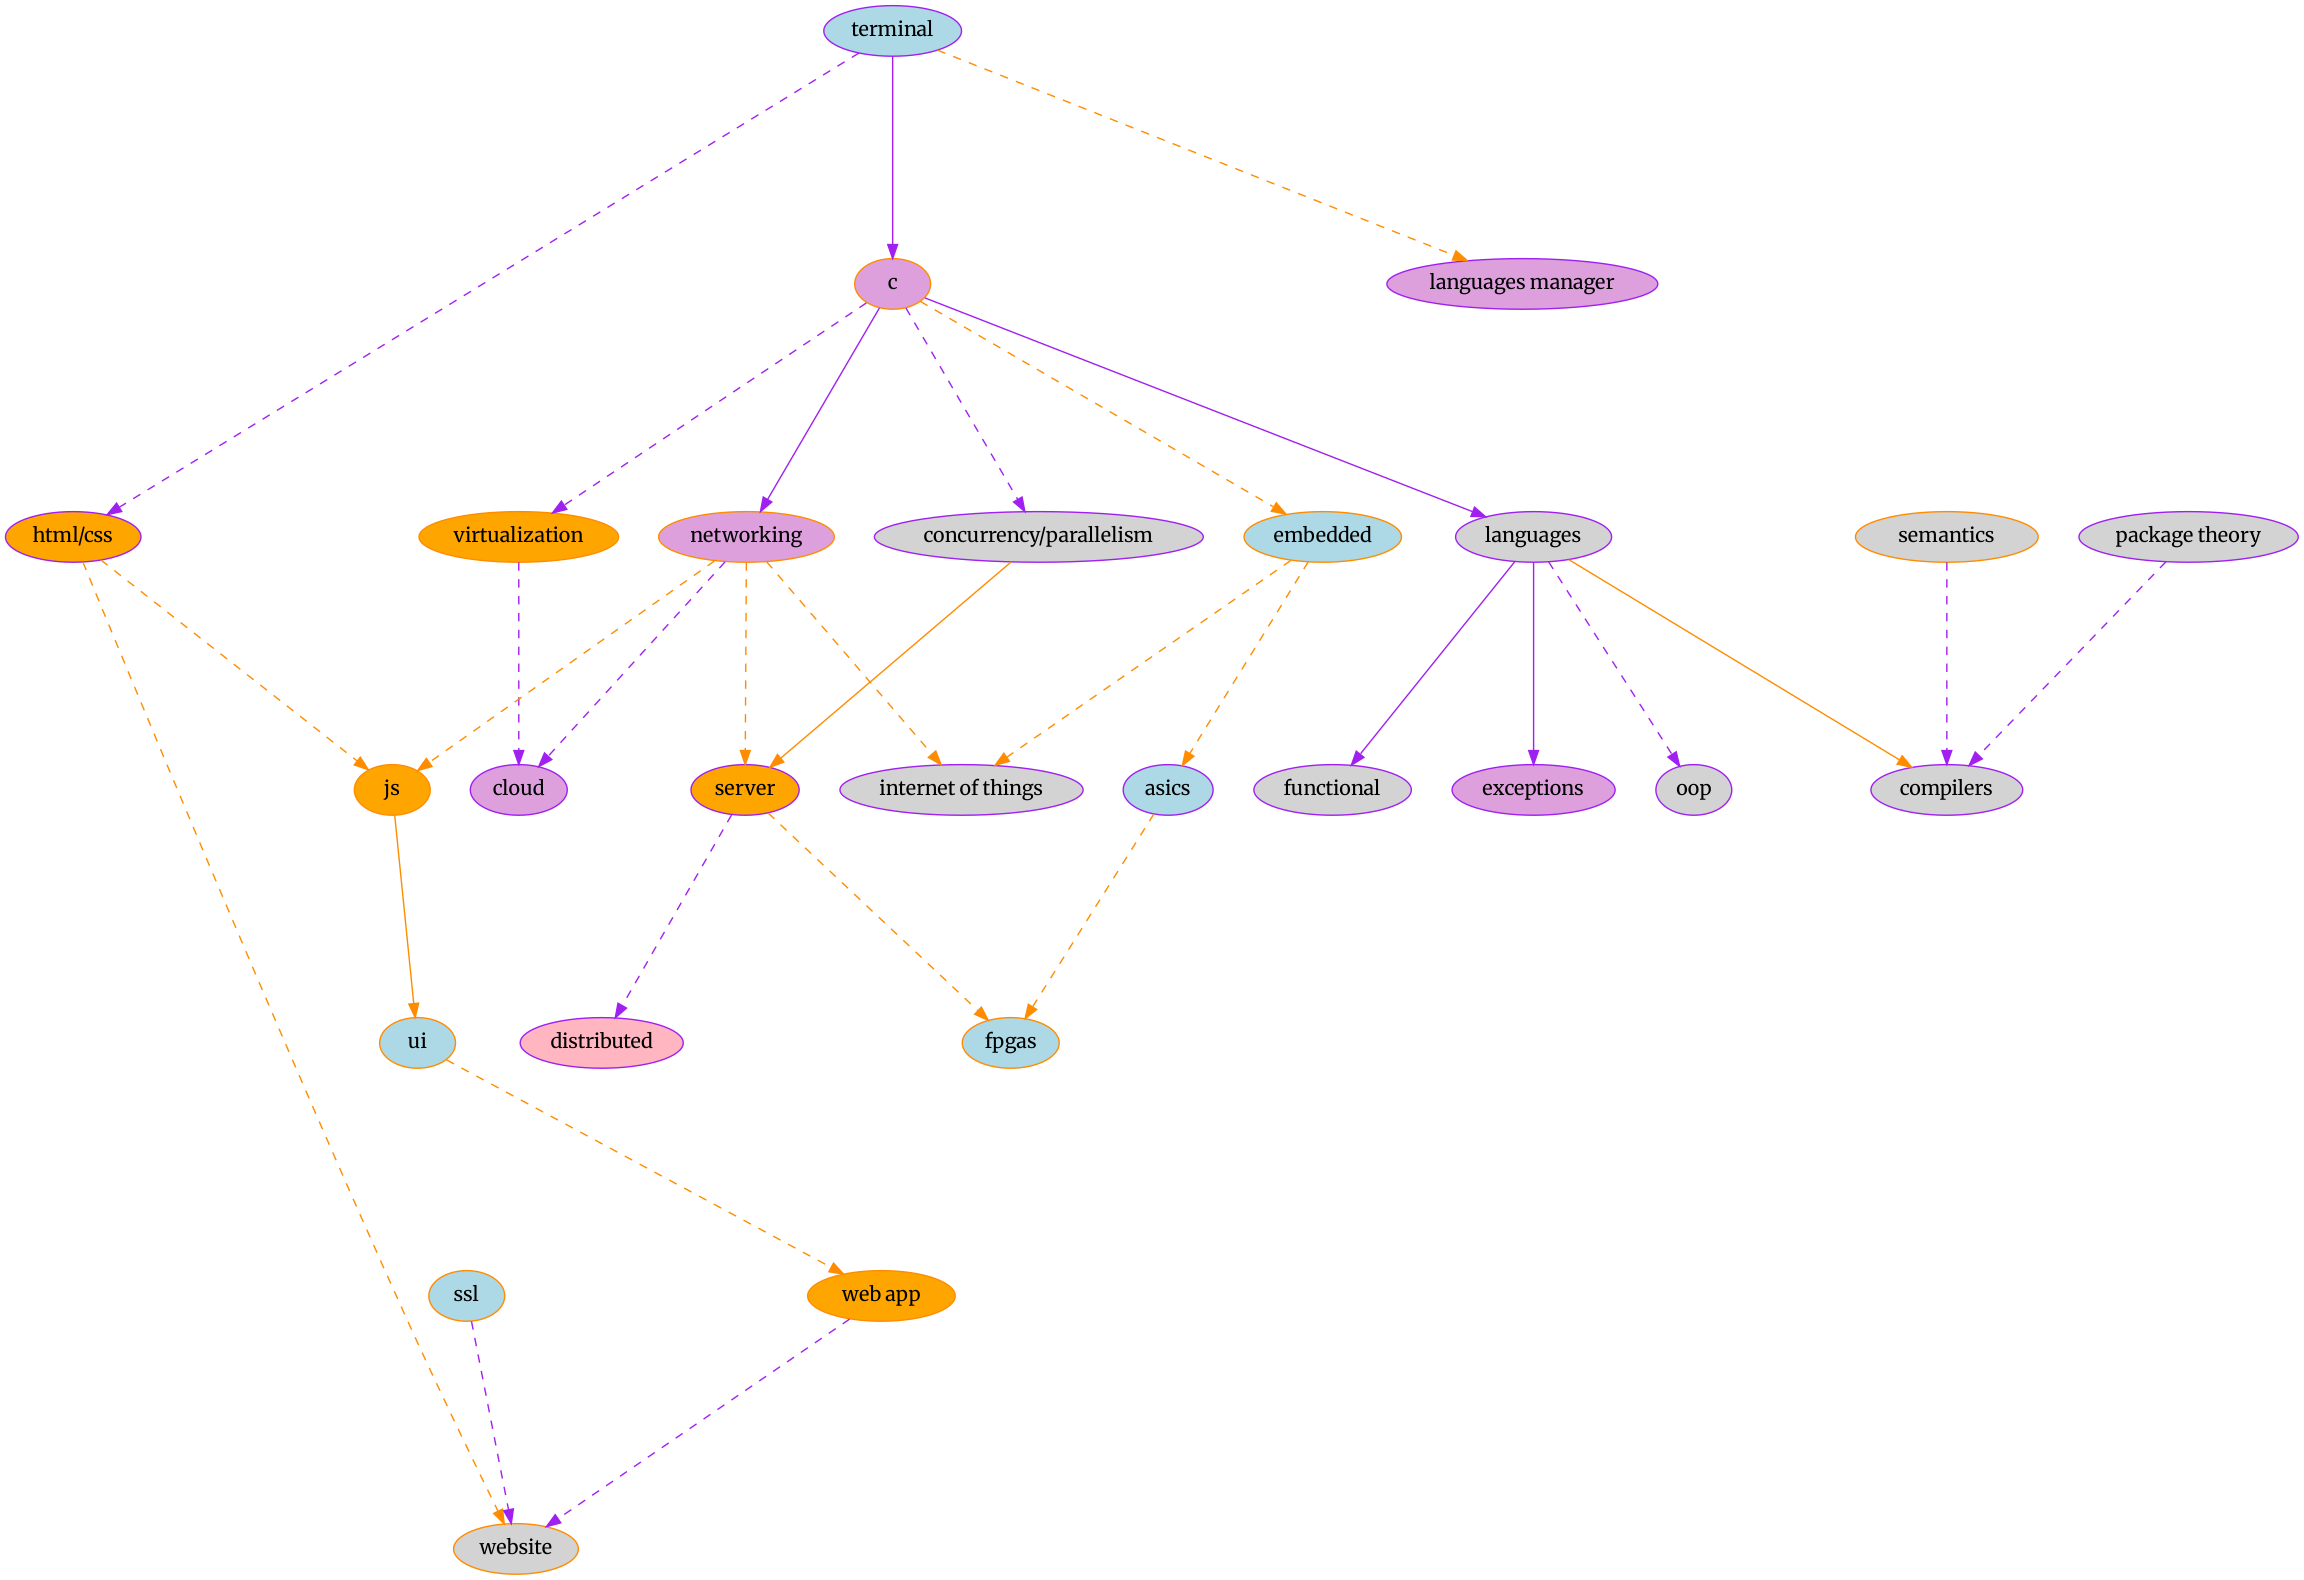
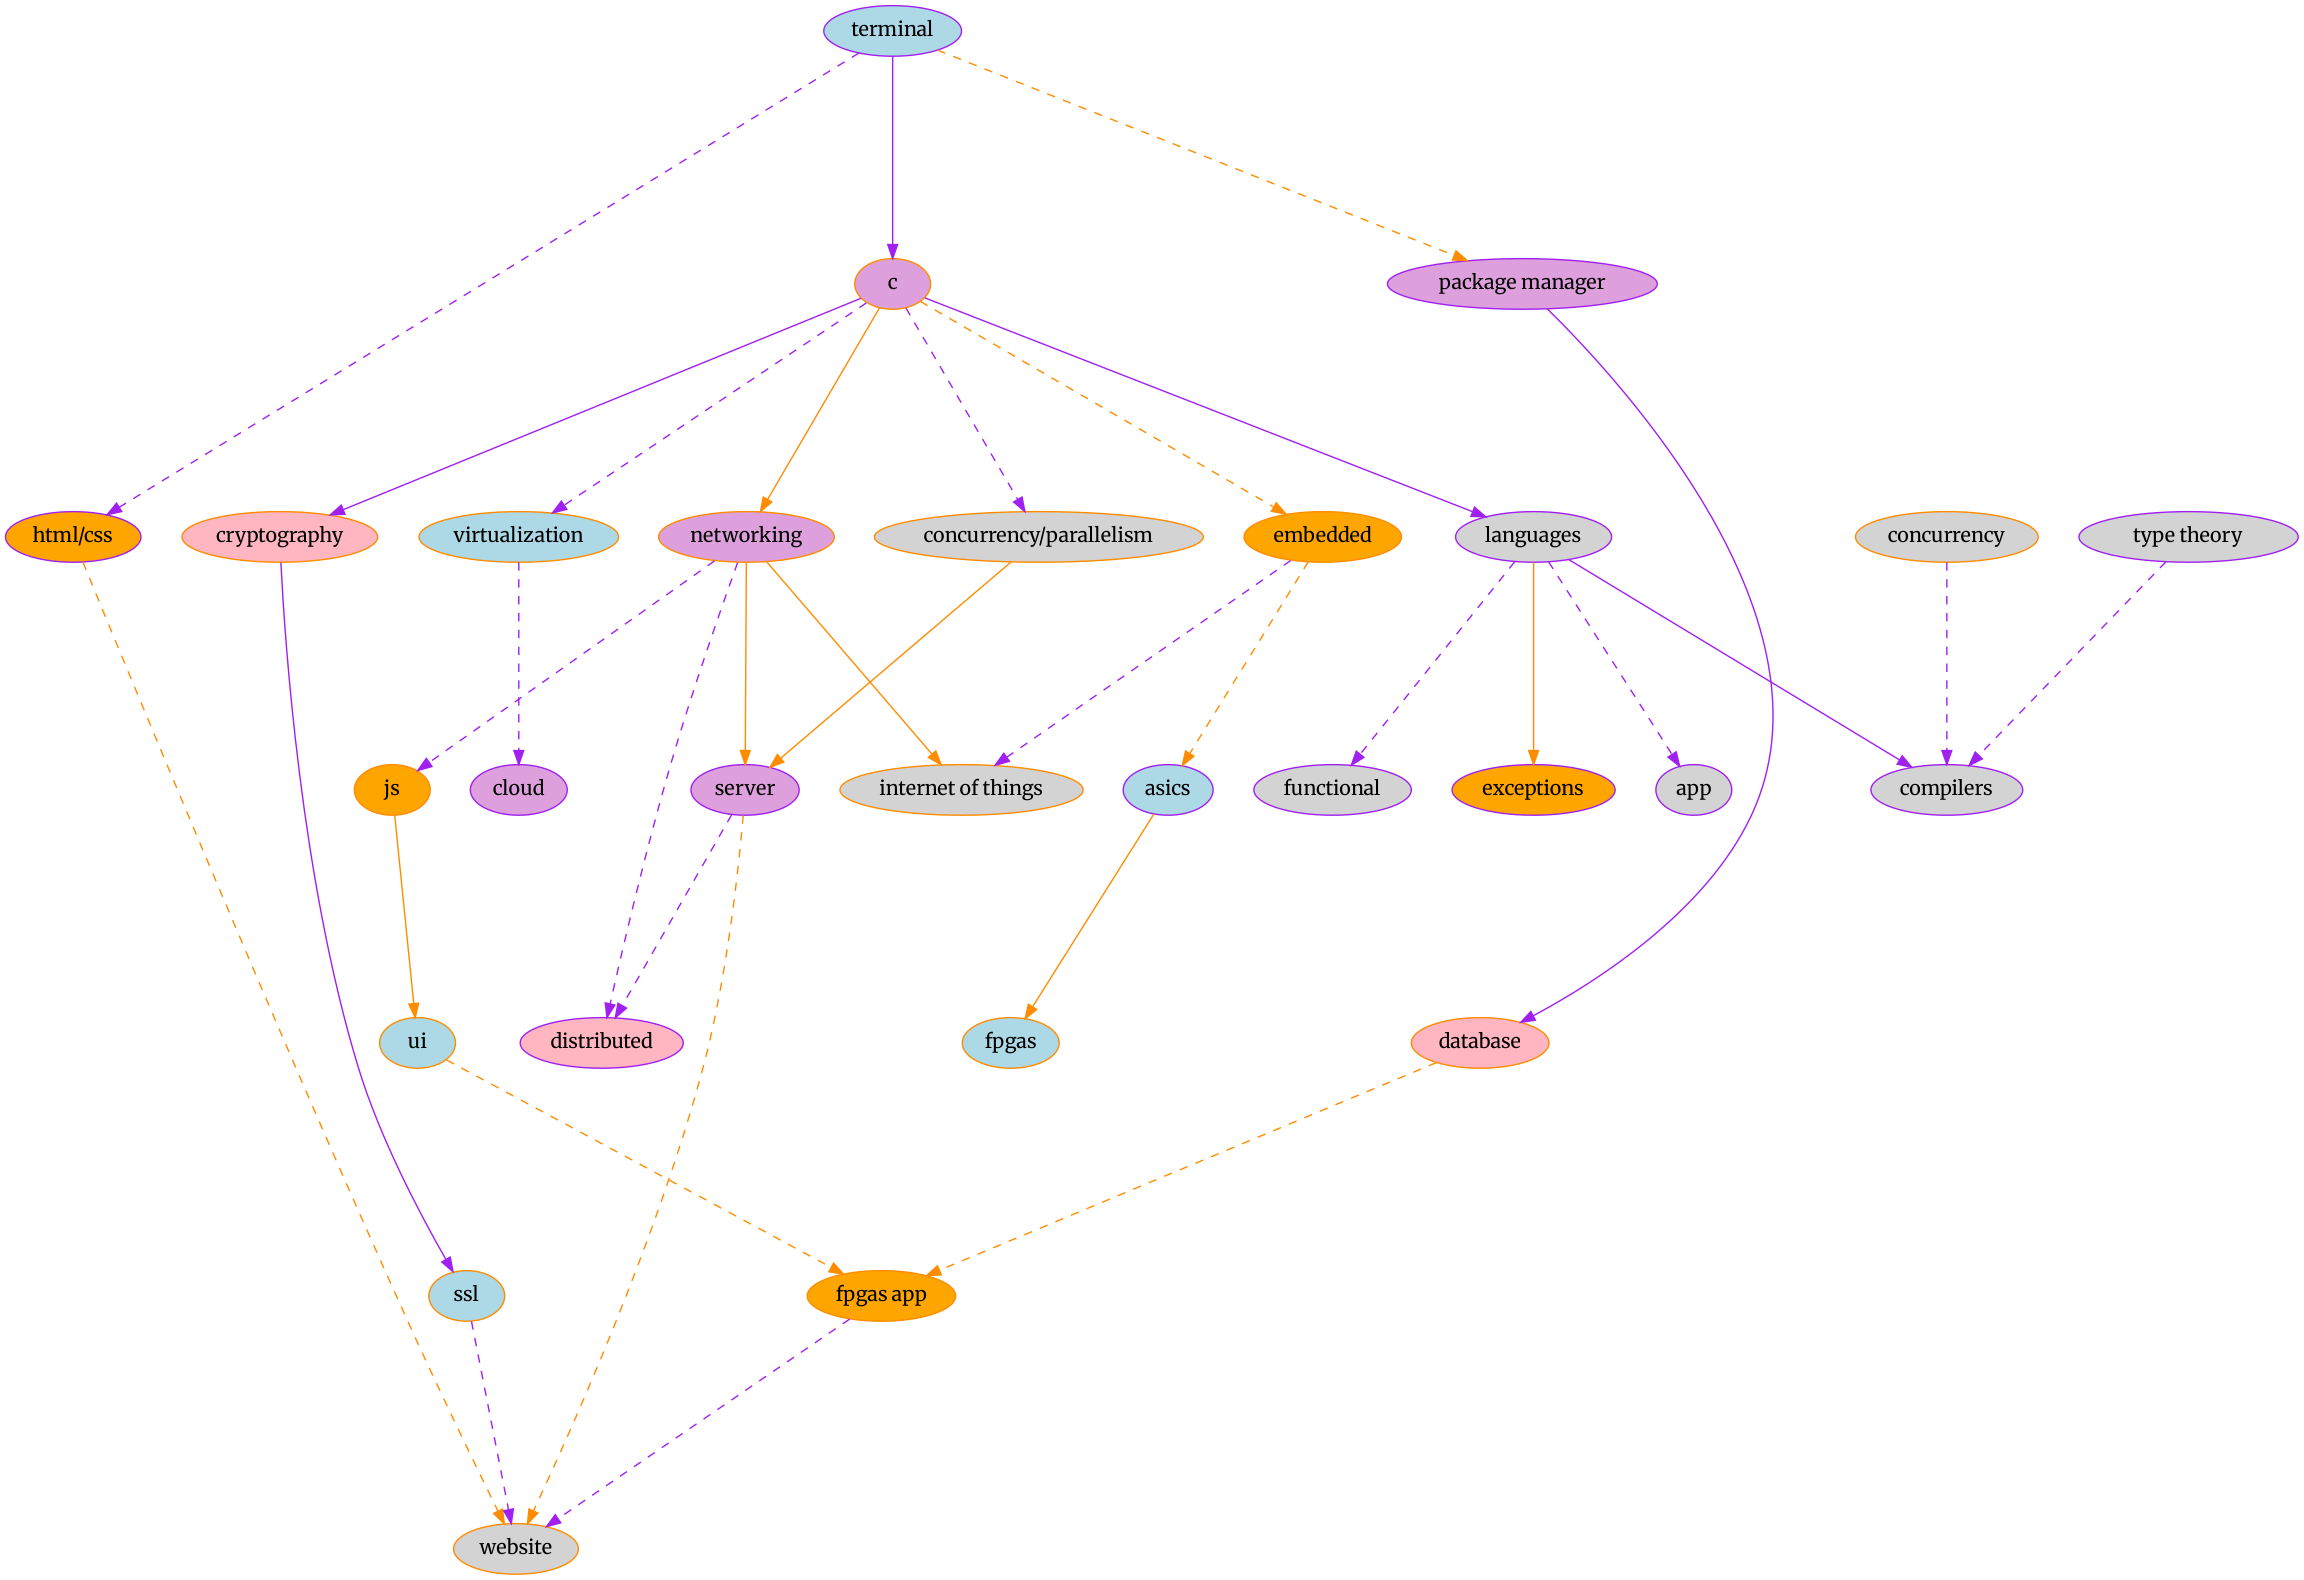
node "languages manager": label "languages manager" -> "package manager"
edge "c" -> "networking": color purple -> darkorange
node "cryptography": added
node "virtualization": fillcolor orange -> lightblue
node "concurrency/parallelism": color purple -> darkorange
node "embedded": fillcolor lightblue -> orange
node "semantics": label "semantics" -> "concurrency"
node "package theory": label "package theory" -> "type theory"
edge "networking" -> "server": style dashed -> solid
edge "languages" -> "exceptions": color purple -> darkorange
edge "networking" -> "internet of things": style dashed -> solid
edge "languages" -> "functional": style solid -> dashed
edge "networking" -> "cloud": now "networking" -> "distributed"
edge "embedded" -> "internet of things": color darkorange -> purple
edge "languages" -> "compilers": color darkorange -> purple
edge "html/css" -> "js": removed
edge "networking" -> "js": color darkorange -> purple
node "server": fillcolor orange -> plum
node "internet of things": color purple -> darkorange
node "exceptions": fillcolor plum -> orange
node "oop": label "oop" -> "app"
edge "asics" -> "fpgas": style dashed -> solid
edge "server" -> "fpgas": now "server" -> "website"
node "database": added
node "web app": label "web app" -> "fpgas app"
